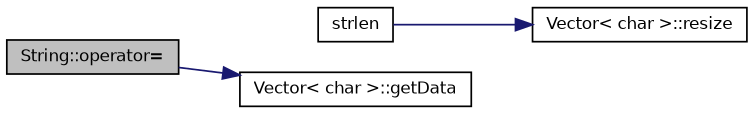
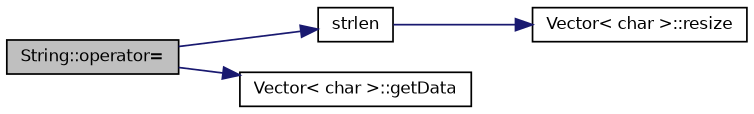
edge "String::operator=" -> "strlen": added
